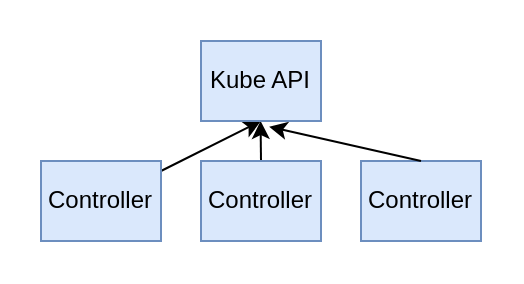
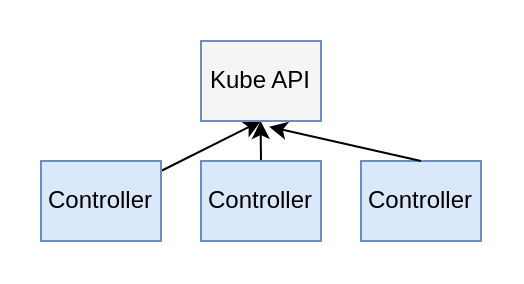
node "Kube API": fillcolor #dae8fc -> #f5f5f5
